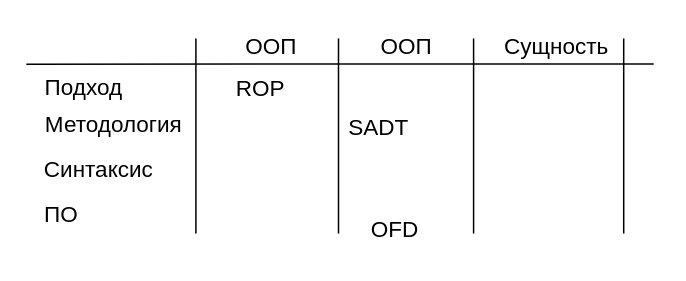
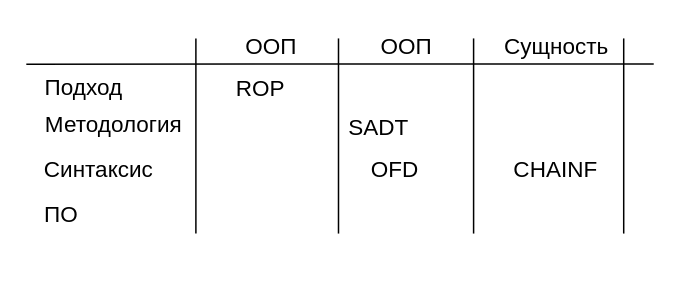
node "CHAINF": added
node "OFD": moved (406, 229) -> (406, 169)
